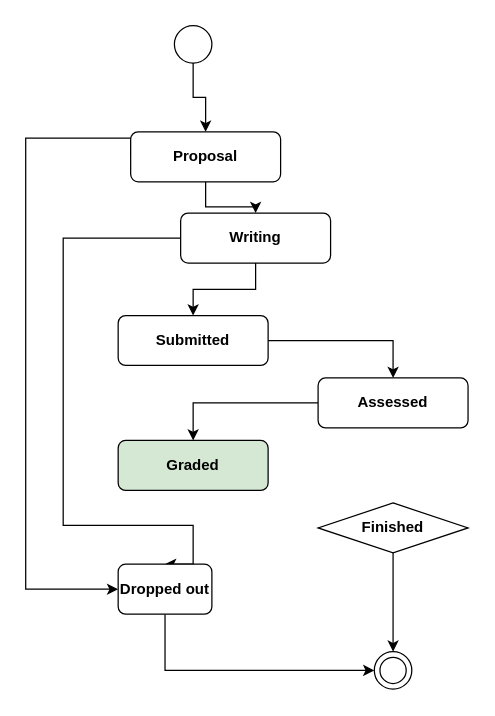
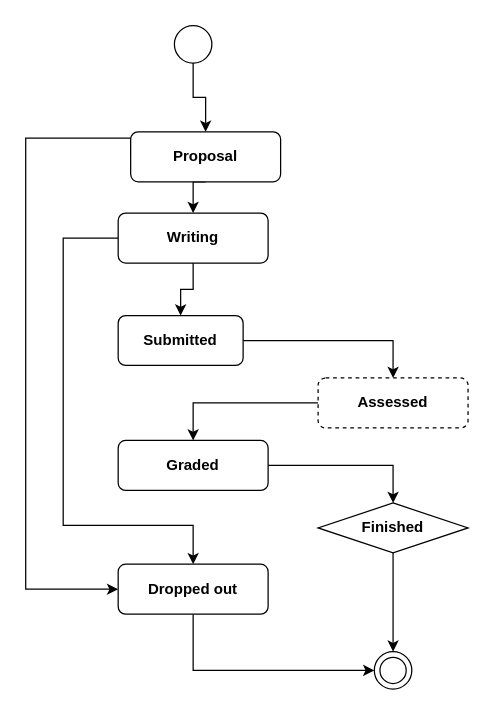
node "Writing": moved (256, 238) -> (193, 238)
node "Submitted": size 150x50 -> 125x50
node "Assessed": style solid -> dashed
node "Graded": fillcolor #d5e8d4 -> #ffffff
edge "Graded" -> "Finished": added
node "Dropped out": size 94x50 -> 150x50
